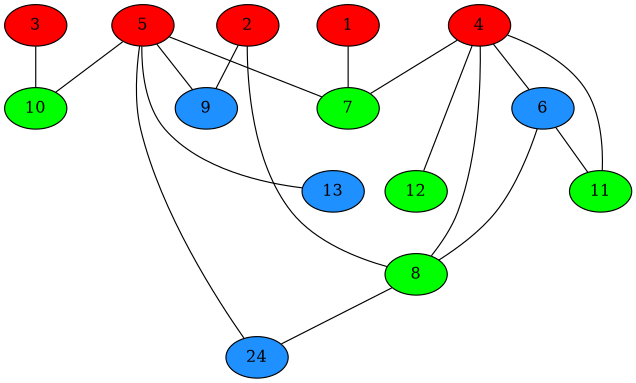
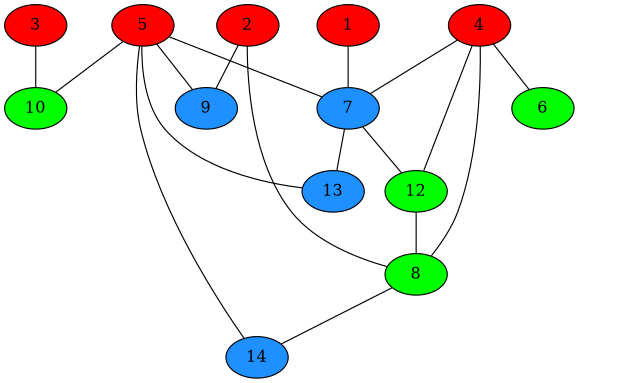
node "7": fillcolor green -> dodgerblue1
node "6": fillcolor dodgerblue1 -> green
edge "7" -- "13": added
edge "7" -- "12": added
node "11": removed
edge "6" -- "8": now "12" -- "8"
node "24": label "24" -> "14"
